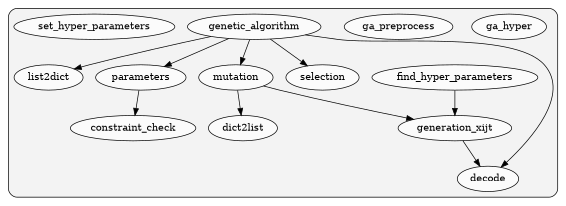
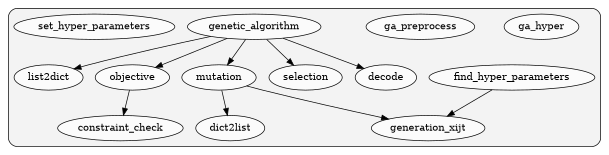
node "parameters": label "parameters" -> "objective"
edge "generation_xijt" -> "decode": removed
